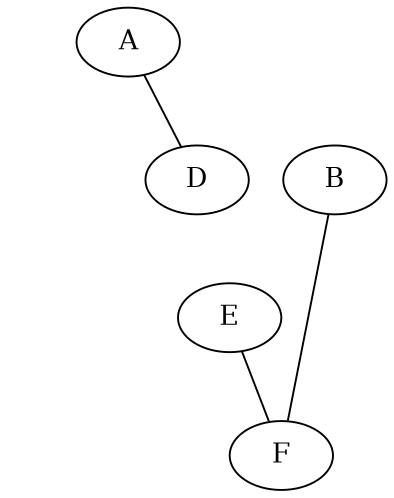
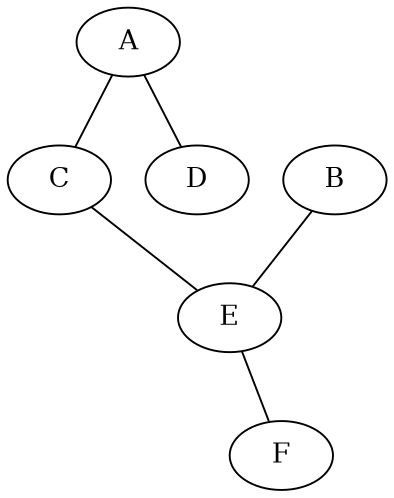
node "C": added
edge "B" -- "F": now "B" -- "E"
